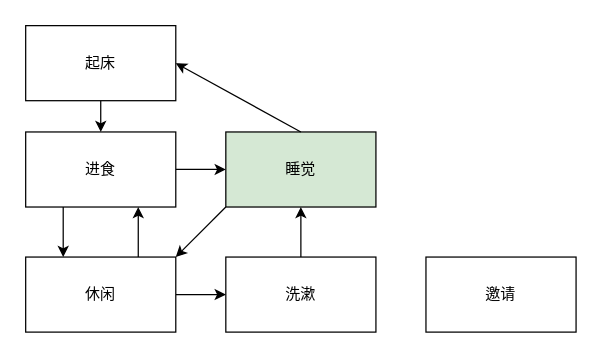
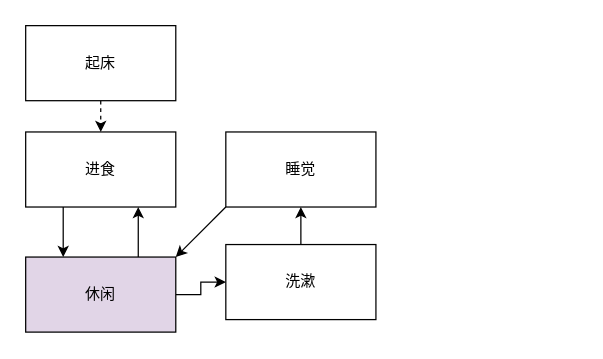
edge "睡觉" -> "起床": removed
edge "起床" -> "进食": style solid -> dashed
edge "进食" -> "睡觉": removed
node "睡觉": fillcolor #d5e8d4 -> #ffffff
node "休闲": fillcolor #ffffff -> #e1d5e7
node "洗漱": moved (301, 294) -> (301, 282)
node "邀请": removed
